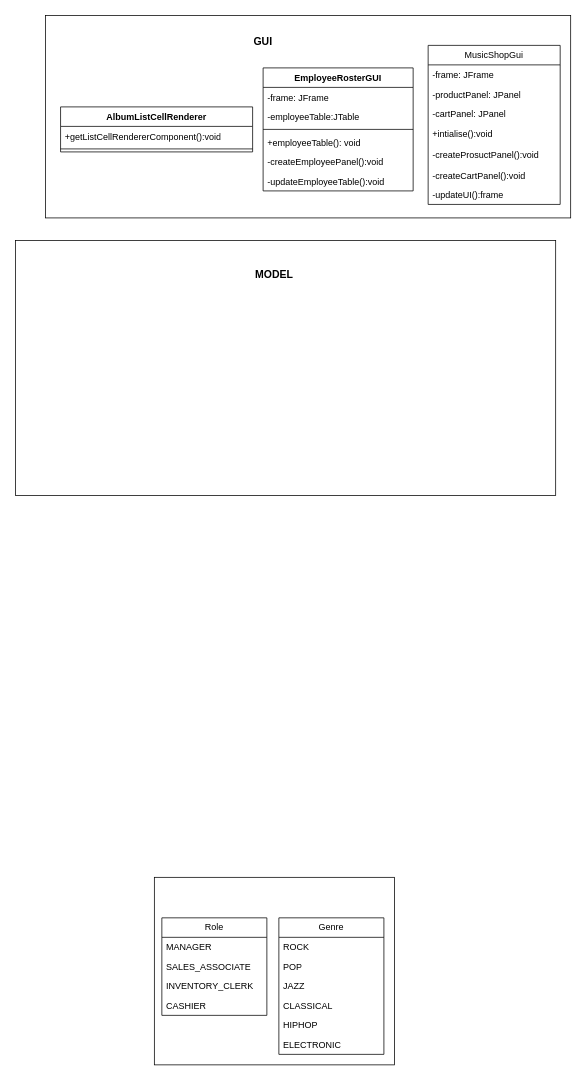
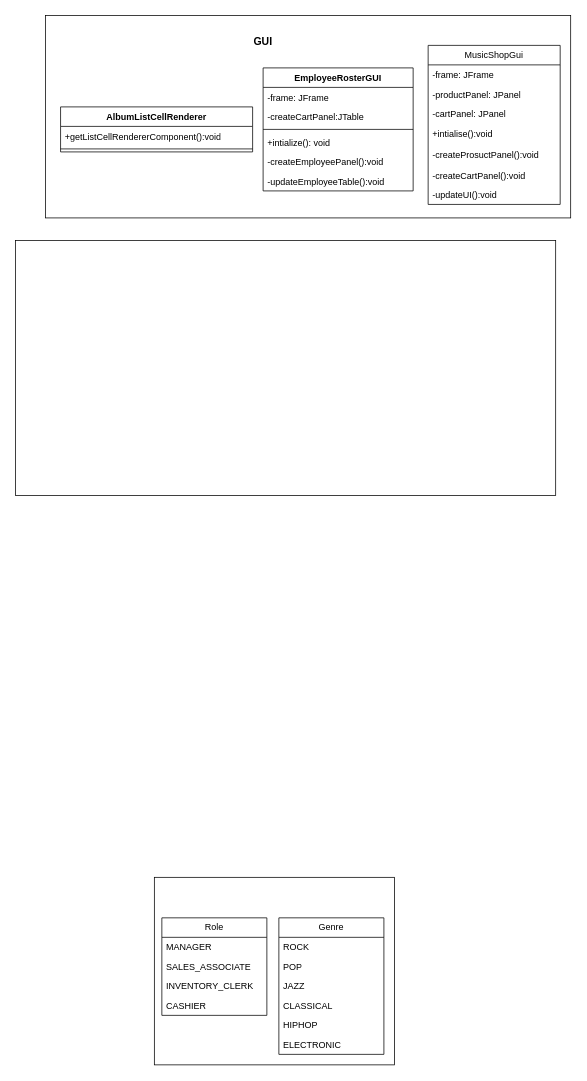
node "-employeeTable:JTable": label "-employeeTable:JTable" -> "-createCartPanel:JTable"
node "+employeeTable(): void": label "+employeeTable(): void" -> "+intialize(): void"
node "-updateUI():frame": label "-updateUI():frame" -> "-updateUI():void"
node "MODEL": removed
